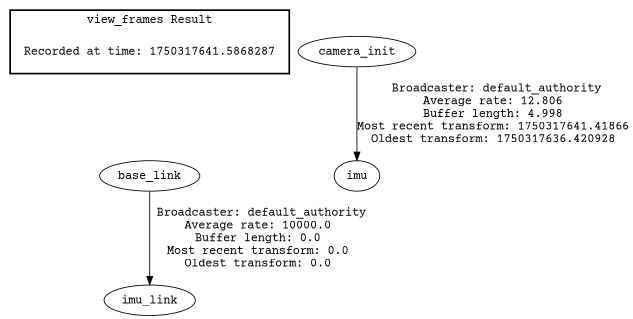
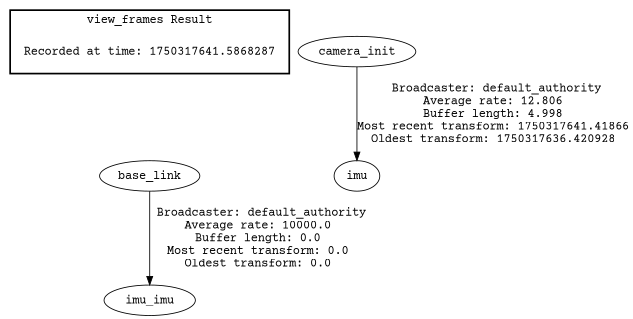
node "imu_link": label "imu_link" -> "imu_imu"
